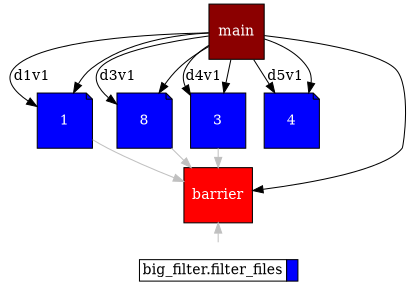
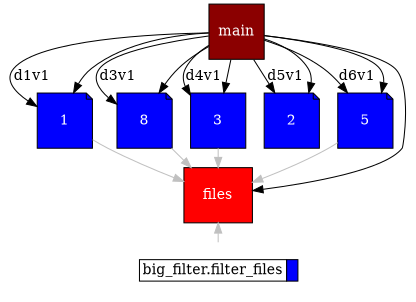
node "4": label "4" -> "2"
node "5": added
node "barrier": label "barrier" -> "files"
